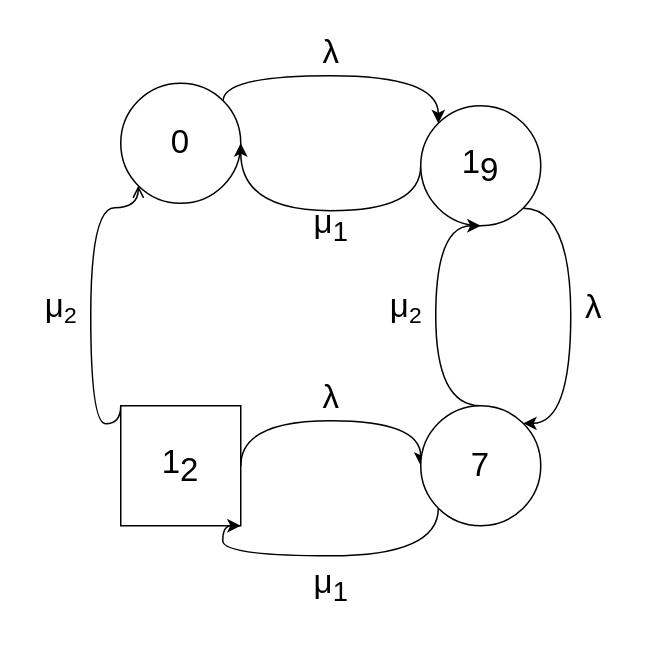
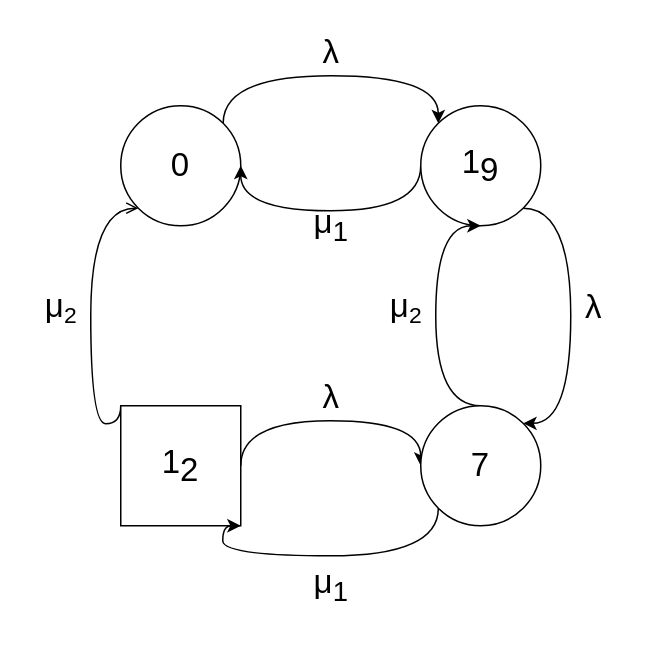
node "0": moved (181, 143) -> (181, 166)
